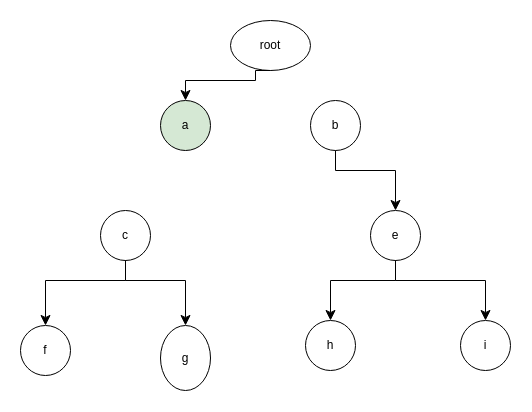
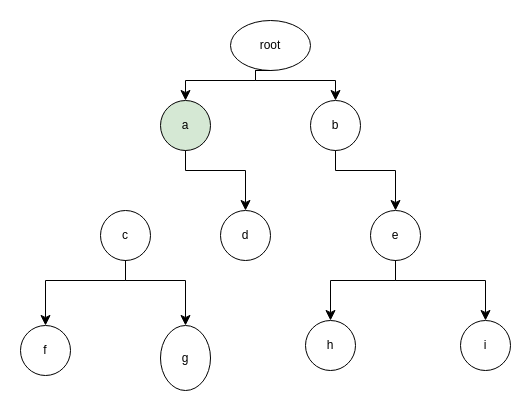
edge "root" -> "b": added
edge "a" -> "d": added
node "d": added
